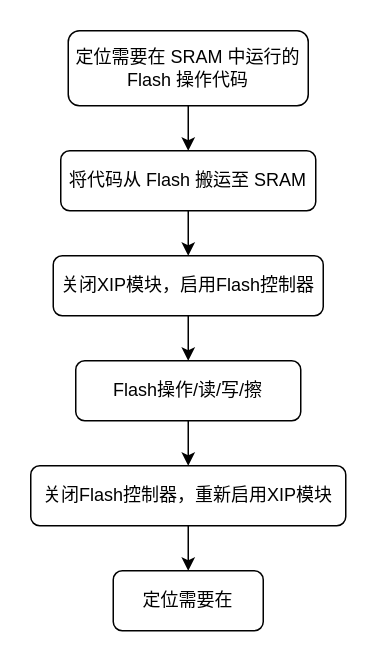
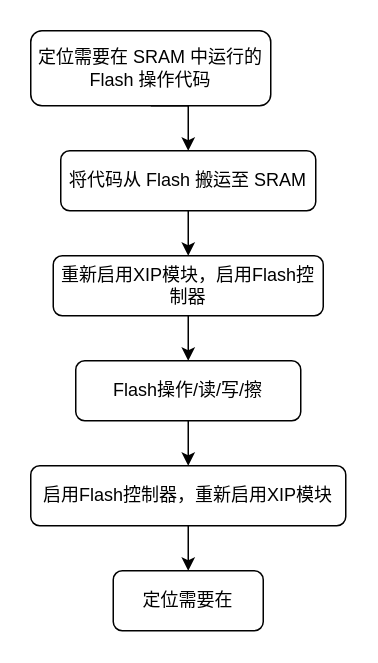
node "定位需要在 SRAM 中运行的 Flash 操作代码": moved (188, 68) -> (151, 68)
node "关闭XIP模块，启用Flash控制器": label "关闭XIP模块，启用Flash控制器" -> "重新启用XIP模块，启用Flash控制器"
node "关闭Flash控制器，重新启用XIP模块": label "关闭Flash控制器，重新启用XIP模块" -> "启用Flash控制器，重新启用XIP模块"
